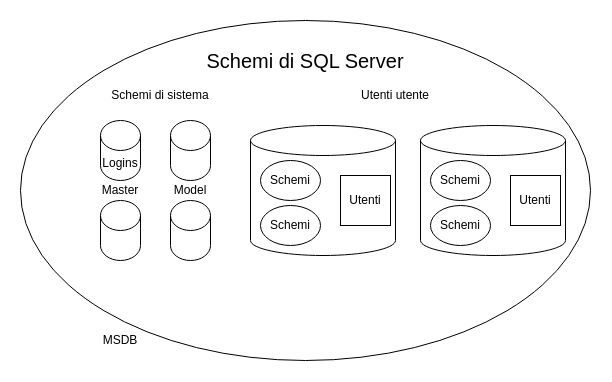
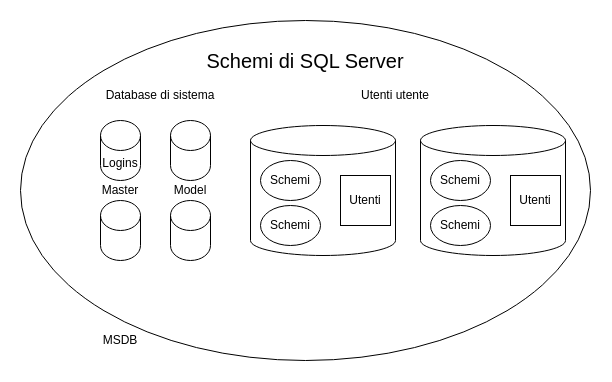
node "Schemi di sistema": label "Schemi di sistema" -> "Database di sistema"
